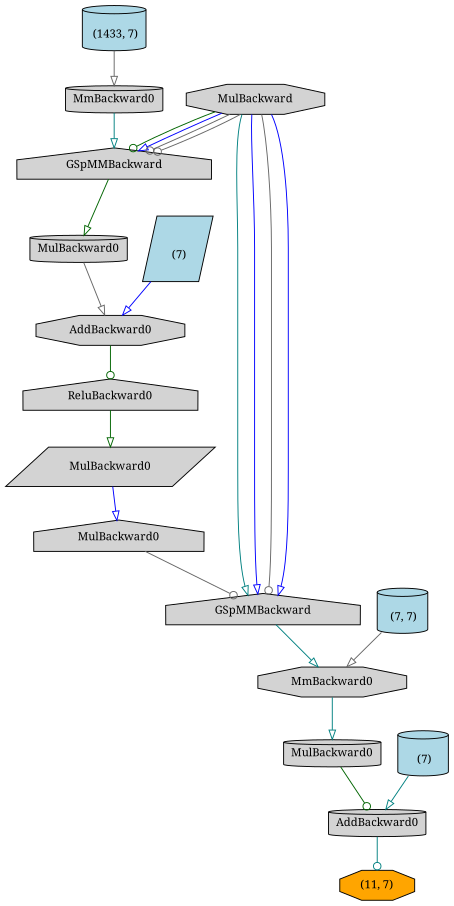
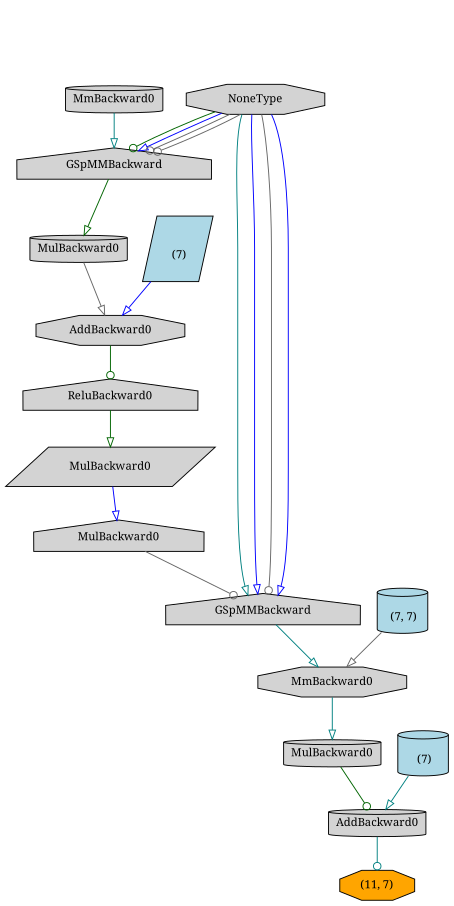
node "(1433, 7)": removed
node "MulBackward": label "MulBackward" -> "NoneType"
